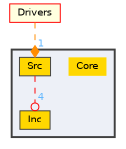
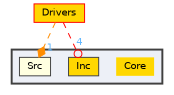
node "Drivers": fillcolor lightyellow -> gold
node "Src": fillcolor gold -> lightyellow
edge "Src" -> "Inc": now "Drivers" -> "Inc"
